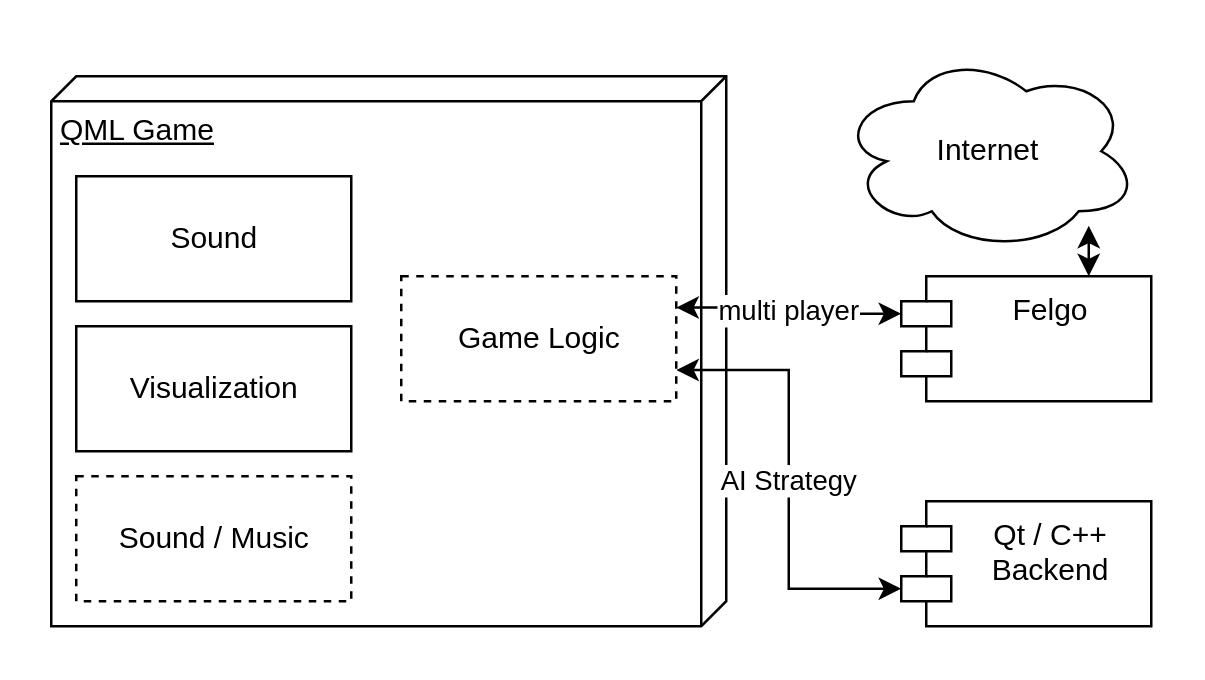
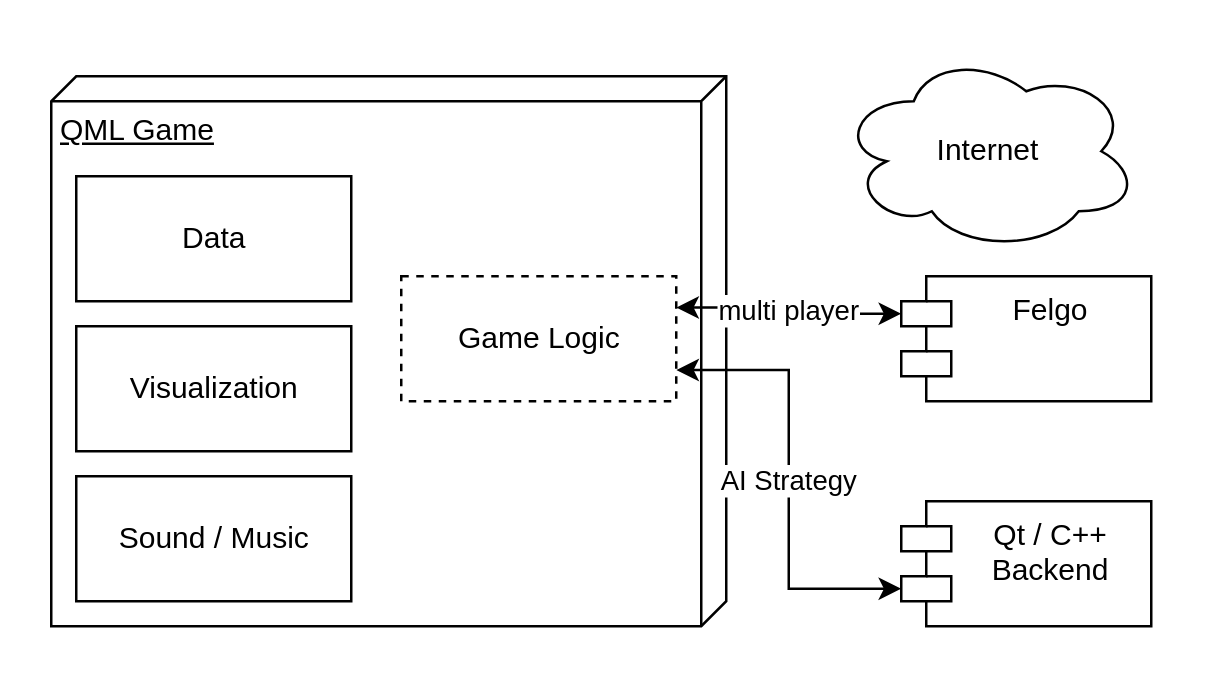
node "Sound": label "Sound" -> "Data"
edge "Internet" -- "Felgo": removed
node "Sound / Music": style dashed -> solid
